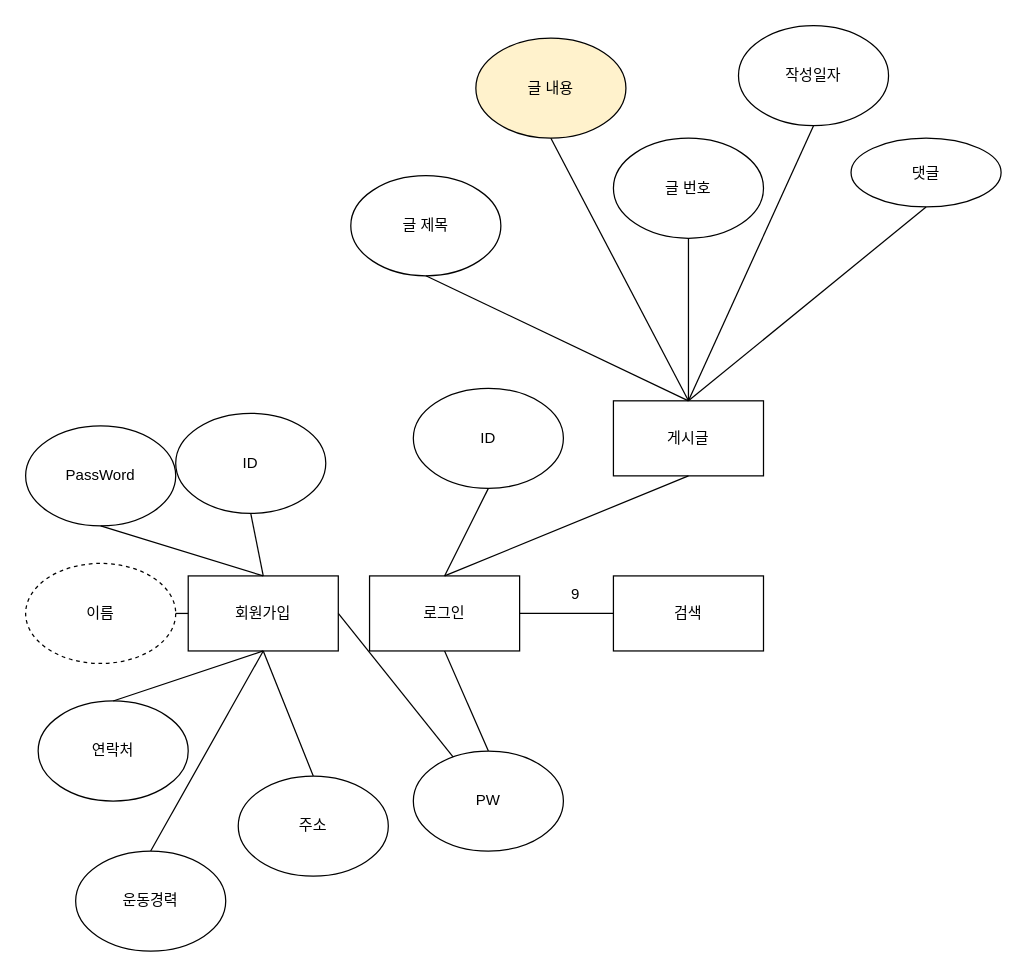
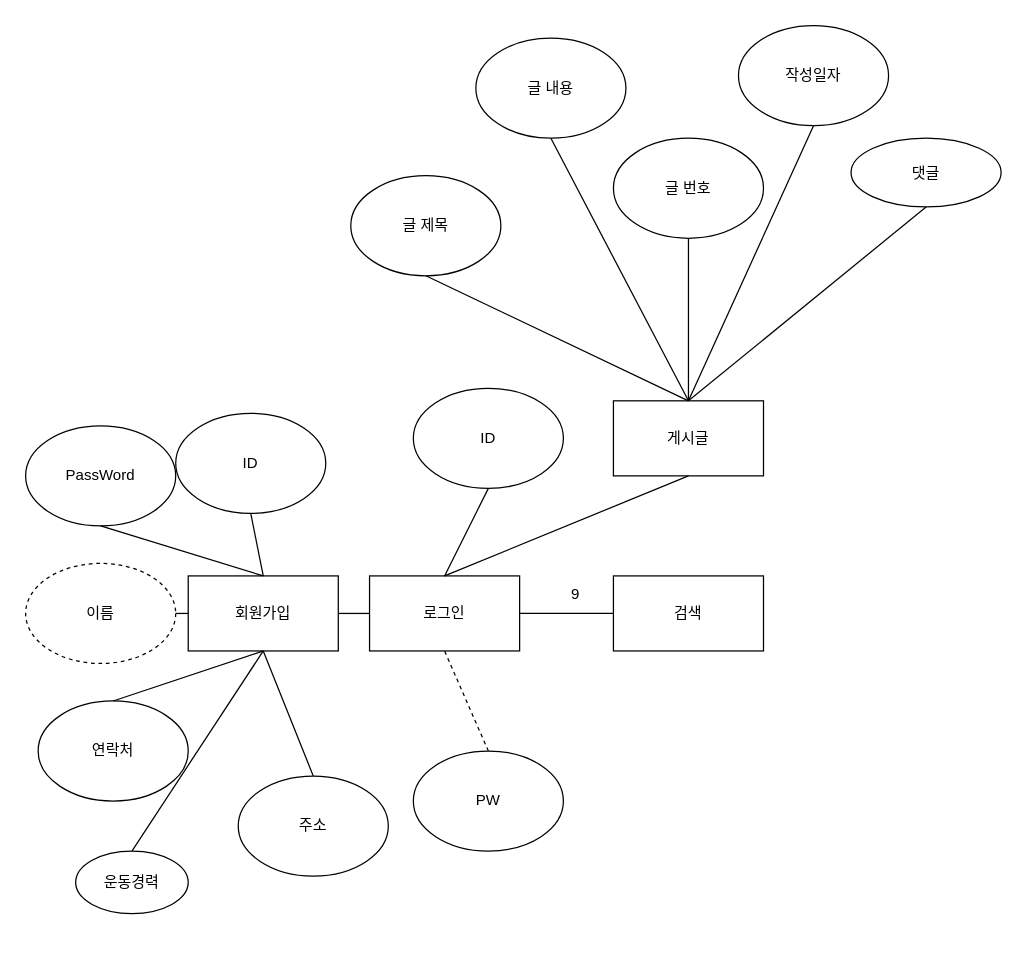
node "글 내용": fillcolor #fff2cc -> #ffffff
edge "회원가입" -- "PW": now "회원가입" -- "로그인"
edge "로그인" -- "PW": style solid -> dashed
node "운동경력": size 150x100 -> 113x63
